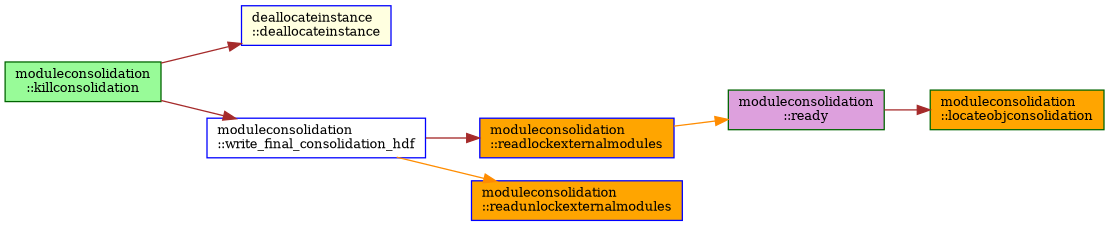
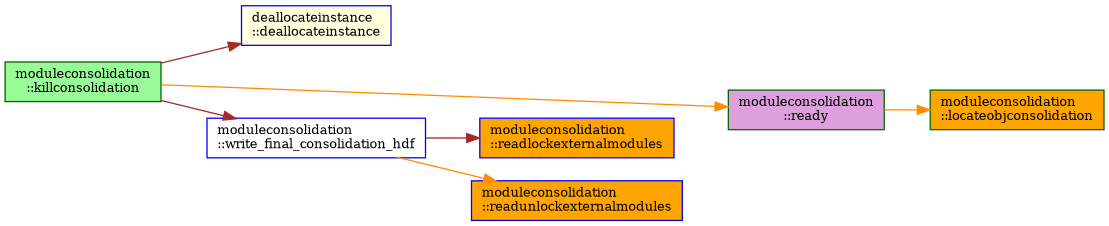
edge "moduleconsolidation ::ready" -> "moduleconsolidation ::locateobjconsolidation": color brown -> darkorange
edge "moduleconsolidation ::readlockexternalmodules" -> "moduleconsolidation ::ready": now "moduleconsolidation ::killconsolidation" -> "moduleconsolidation ::ready"
